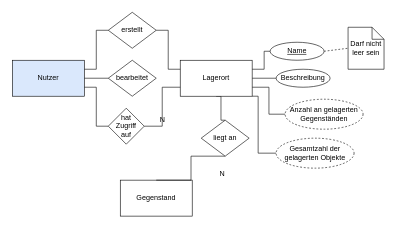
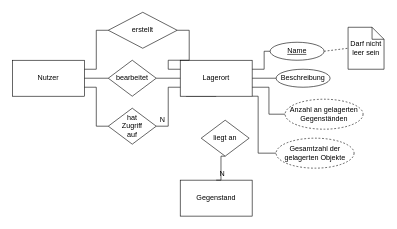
node "erstellt": size 48x36 -> 69x36
node "Nutzer": fillcolor #dae8fc -> #ffffff
edge "Lagerort" -- "liegt an": now "Lagerort" -- "bearbeitet"
node "hat Zugriff auf": size 36x36 -> 48x36
node "Gegenstand": moved (156, 198) -> (216, 198)
